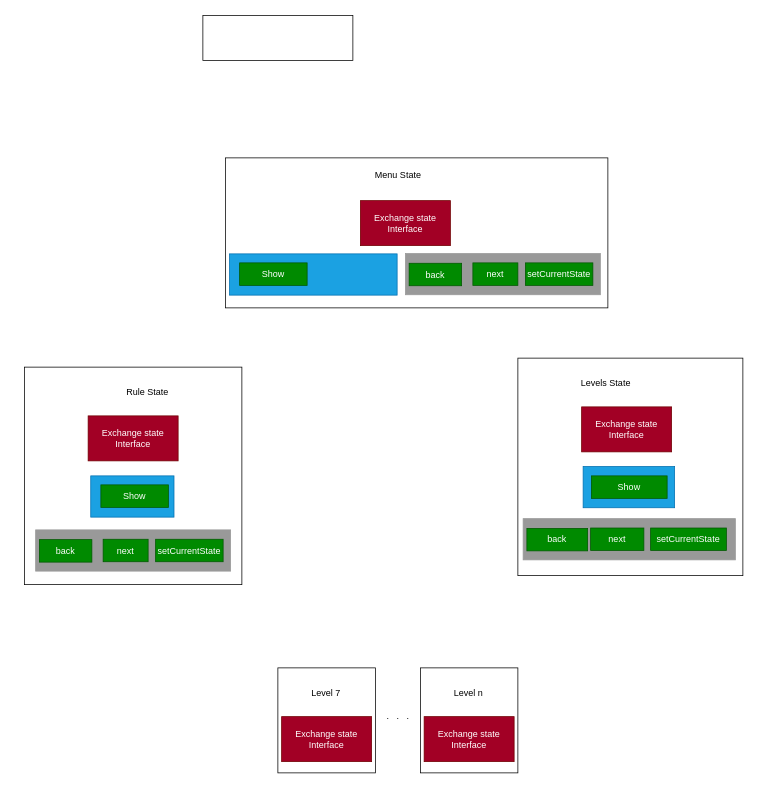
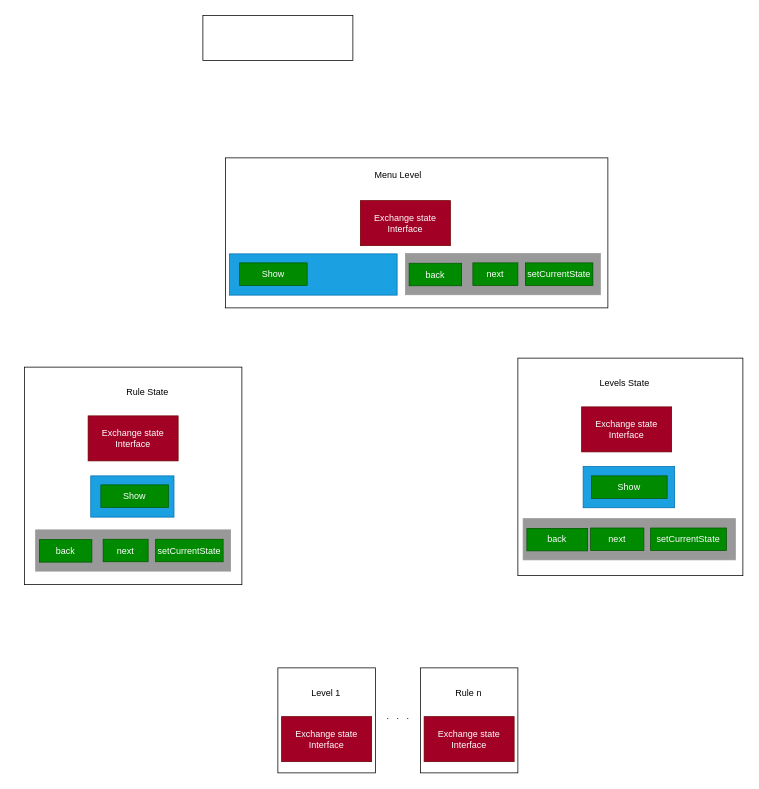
node "Menu State": label "Menu State" -> "Menu Level"
node "Levels State": moved (606, 383) -> (625, 383)
node "Level 7": label "Level 7" -> "Level 1"
node "Level n": label "Level n" -> "Rule n"
